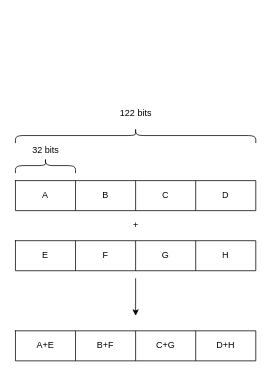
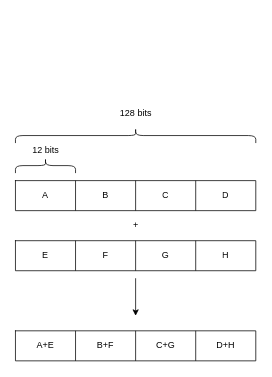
node "122 bits": label "122 bits" -> "128 bits"
node "32 bits": label "32 bits" -> "12 bits"
